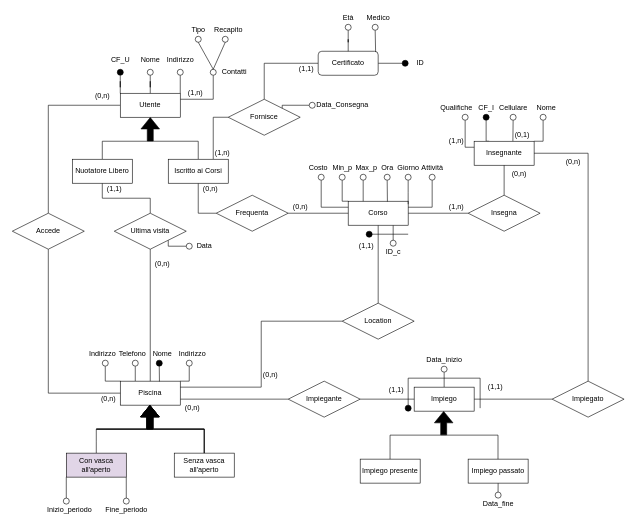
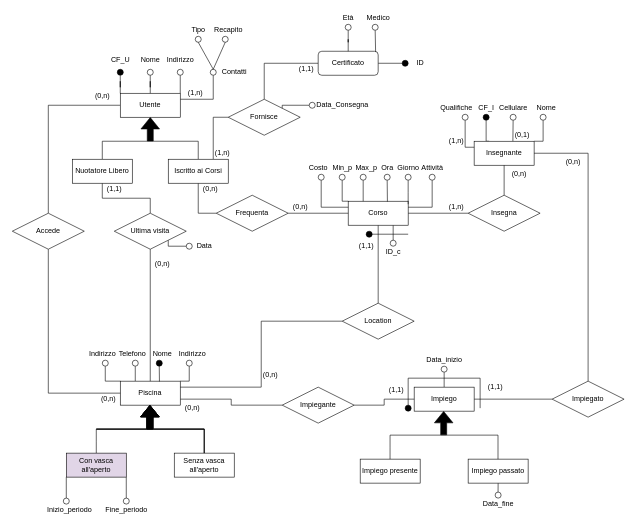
node "Impiegante": moved (324, 399) -> (318, 405)
